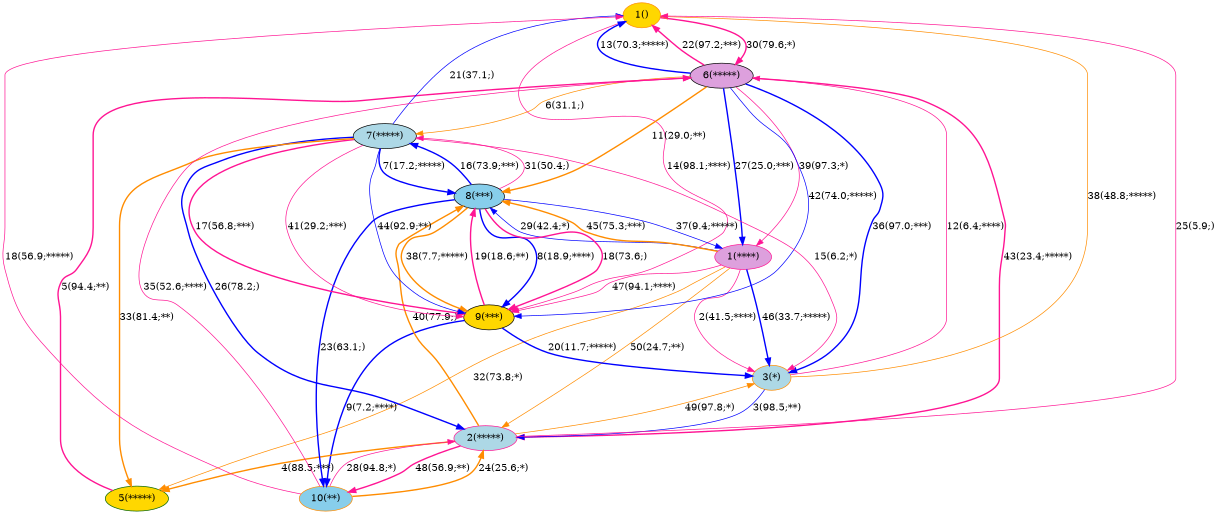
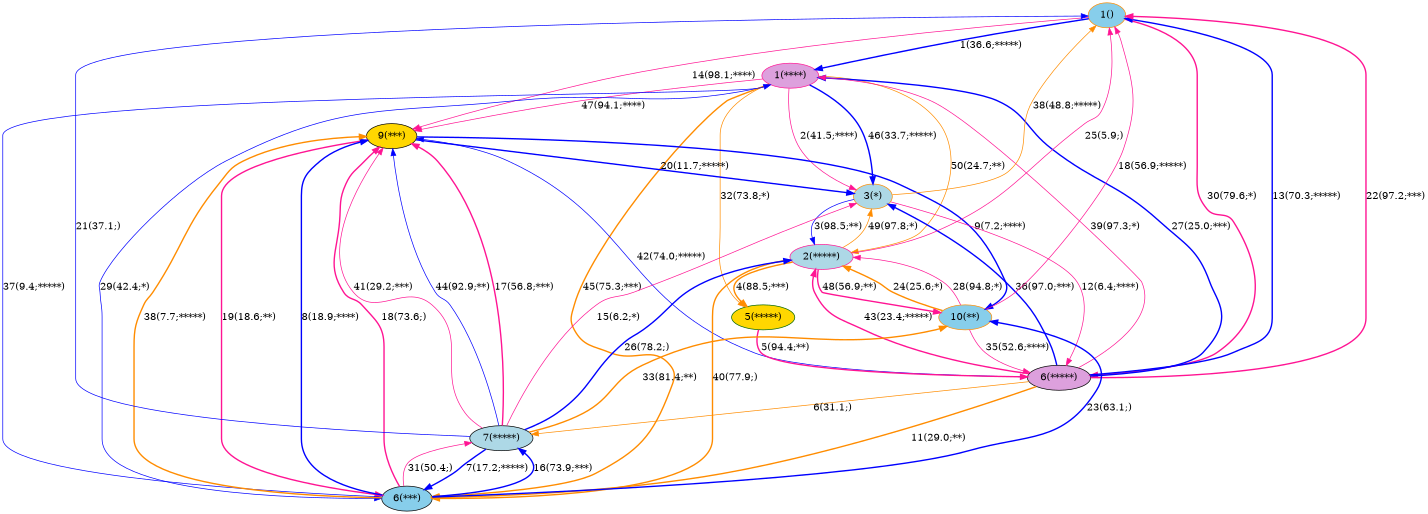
node "1()": fillcolor gold -> skyblue
edge "1()" -> "1(****)": added, label "1(36.6;*****)"
node "8(***)": label "8(***)" -> "6(***)"
edge "7(*****)" -> "5(*****)": now "7(*****)" -> "10(**)"
